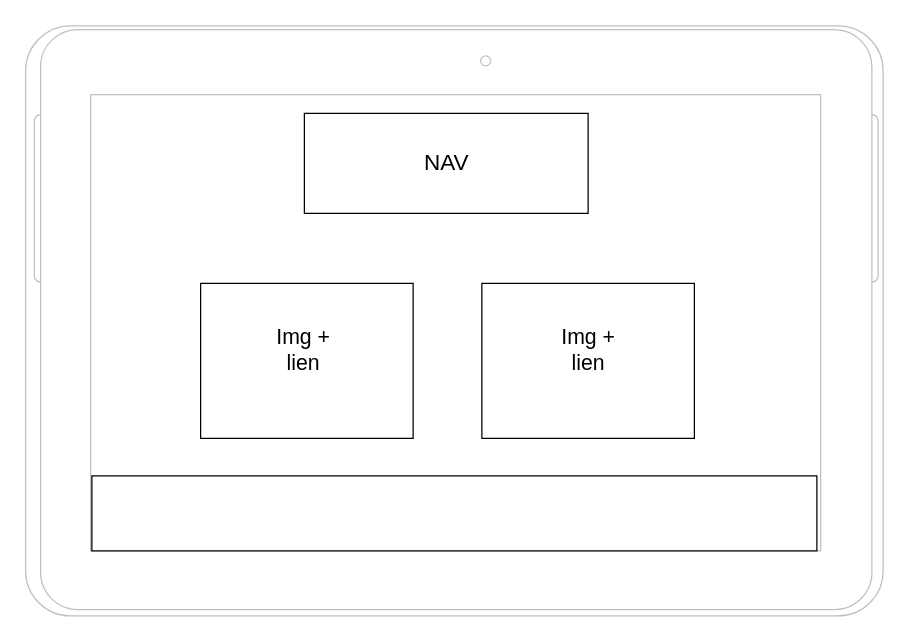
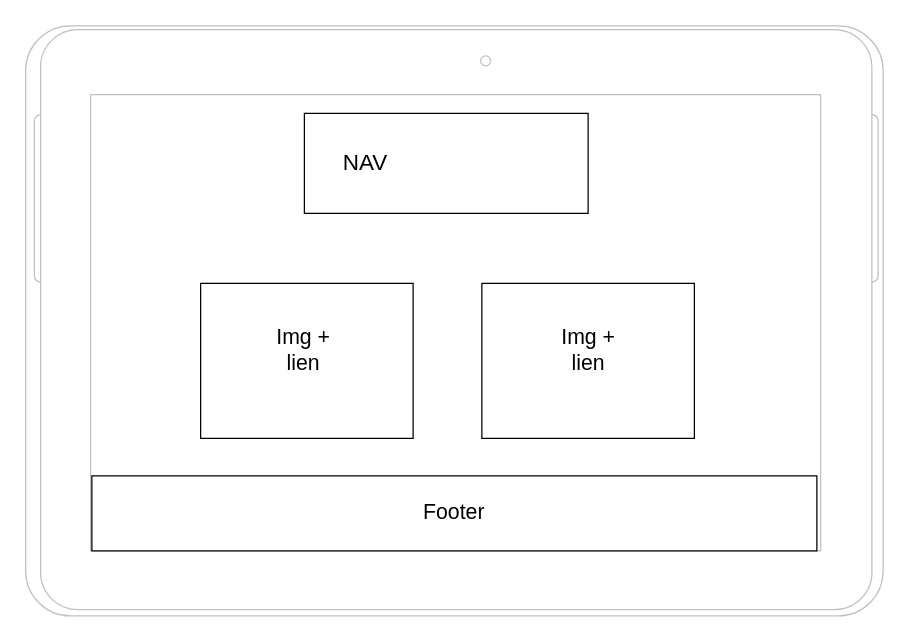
node "NAV": moved (446, 163) -> (365, 163)
node "Footer": added
